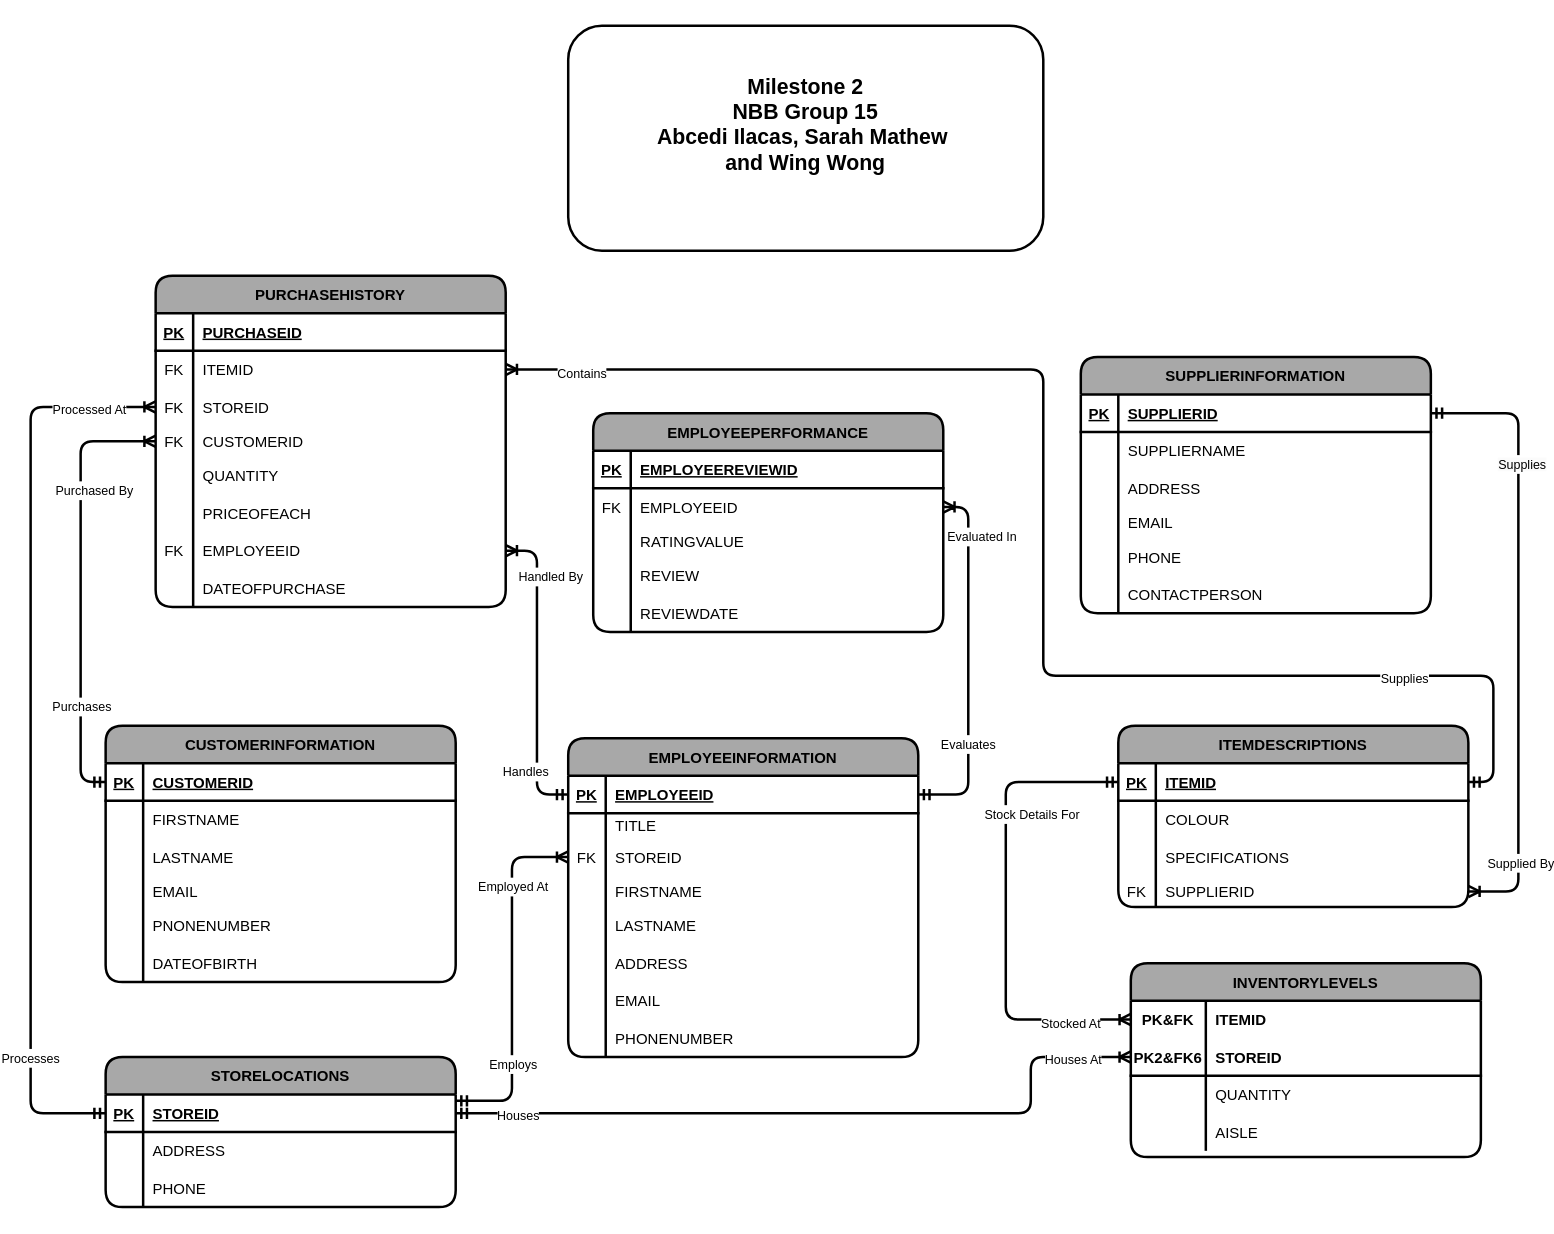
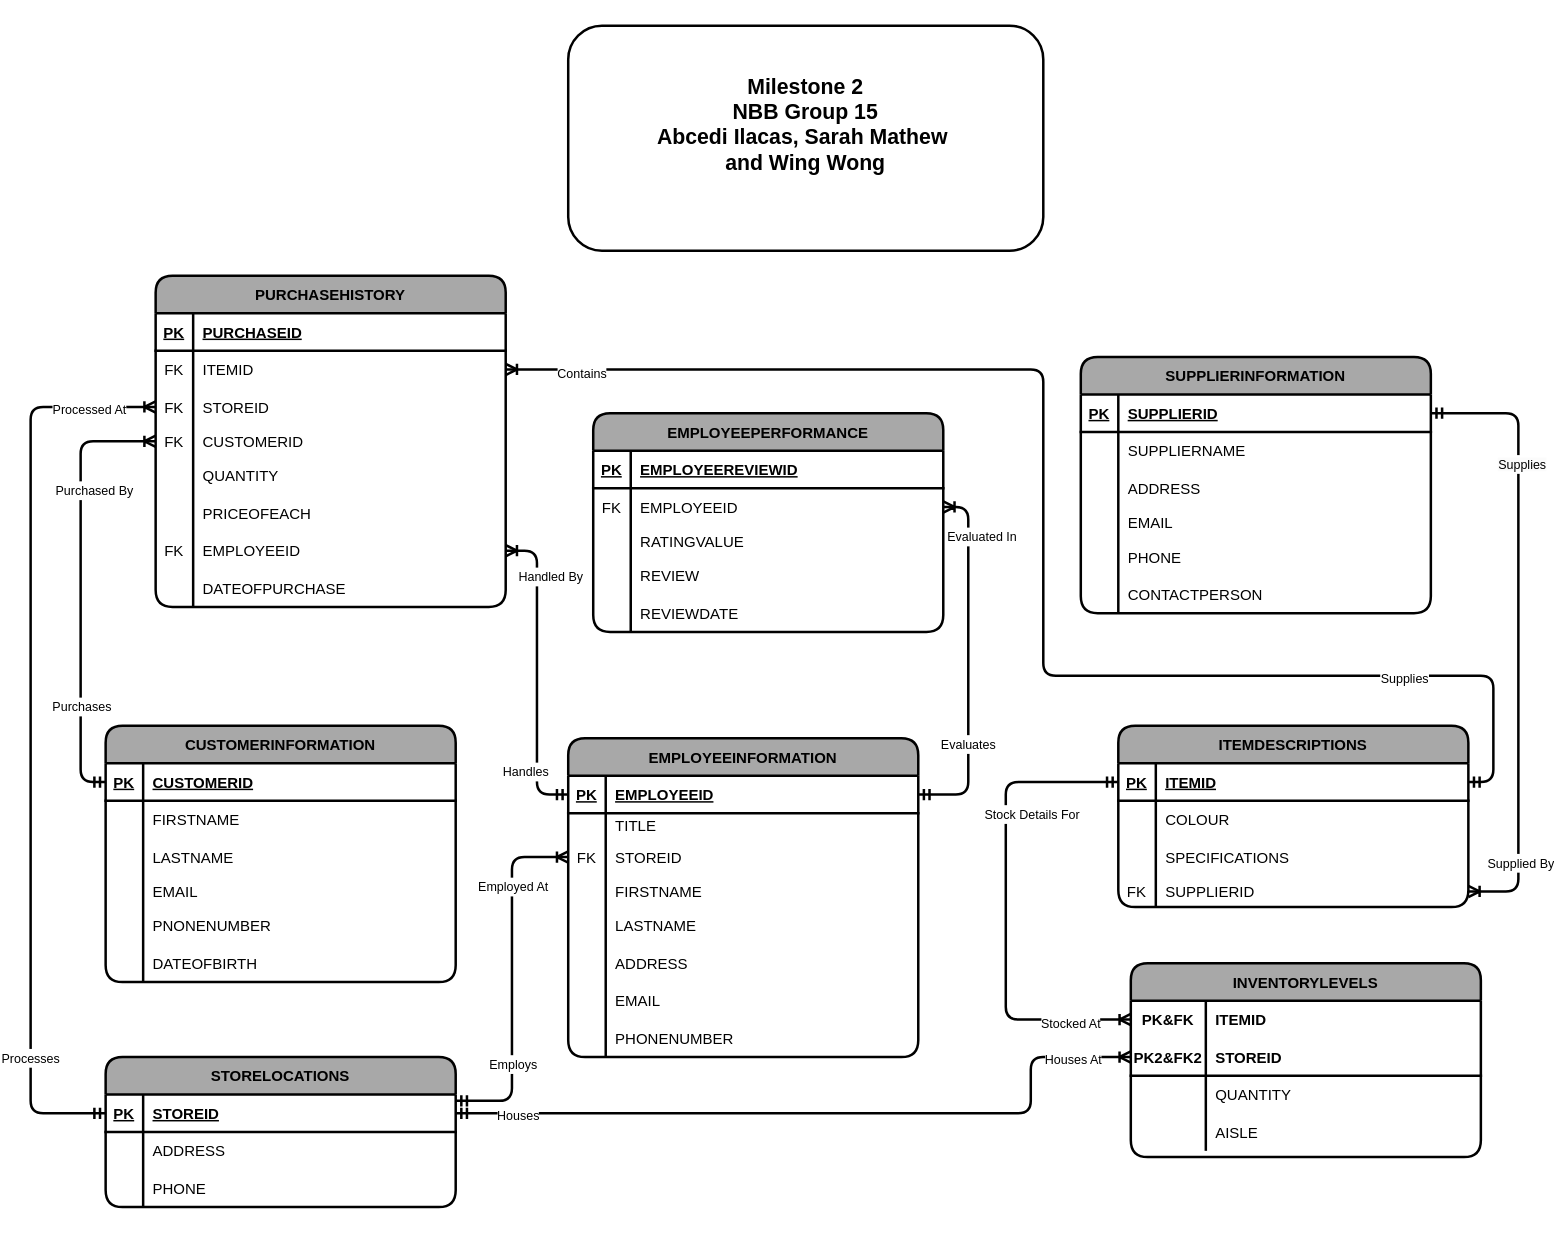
node "PK2&FK6": label "PK2&FK6" -> "PK2&FK2"
